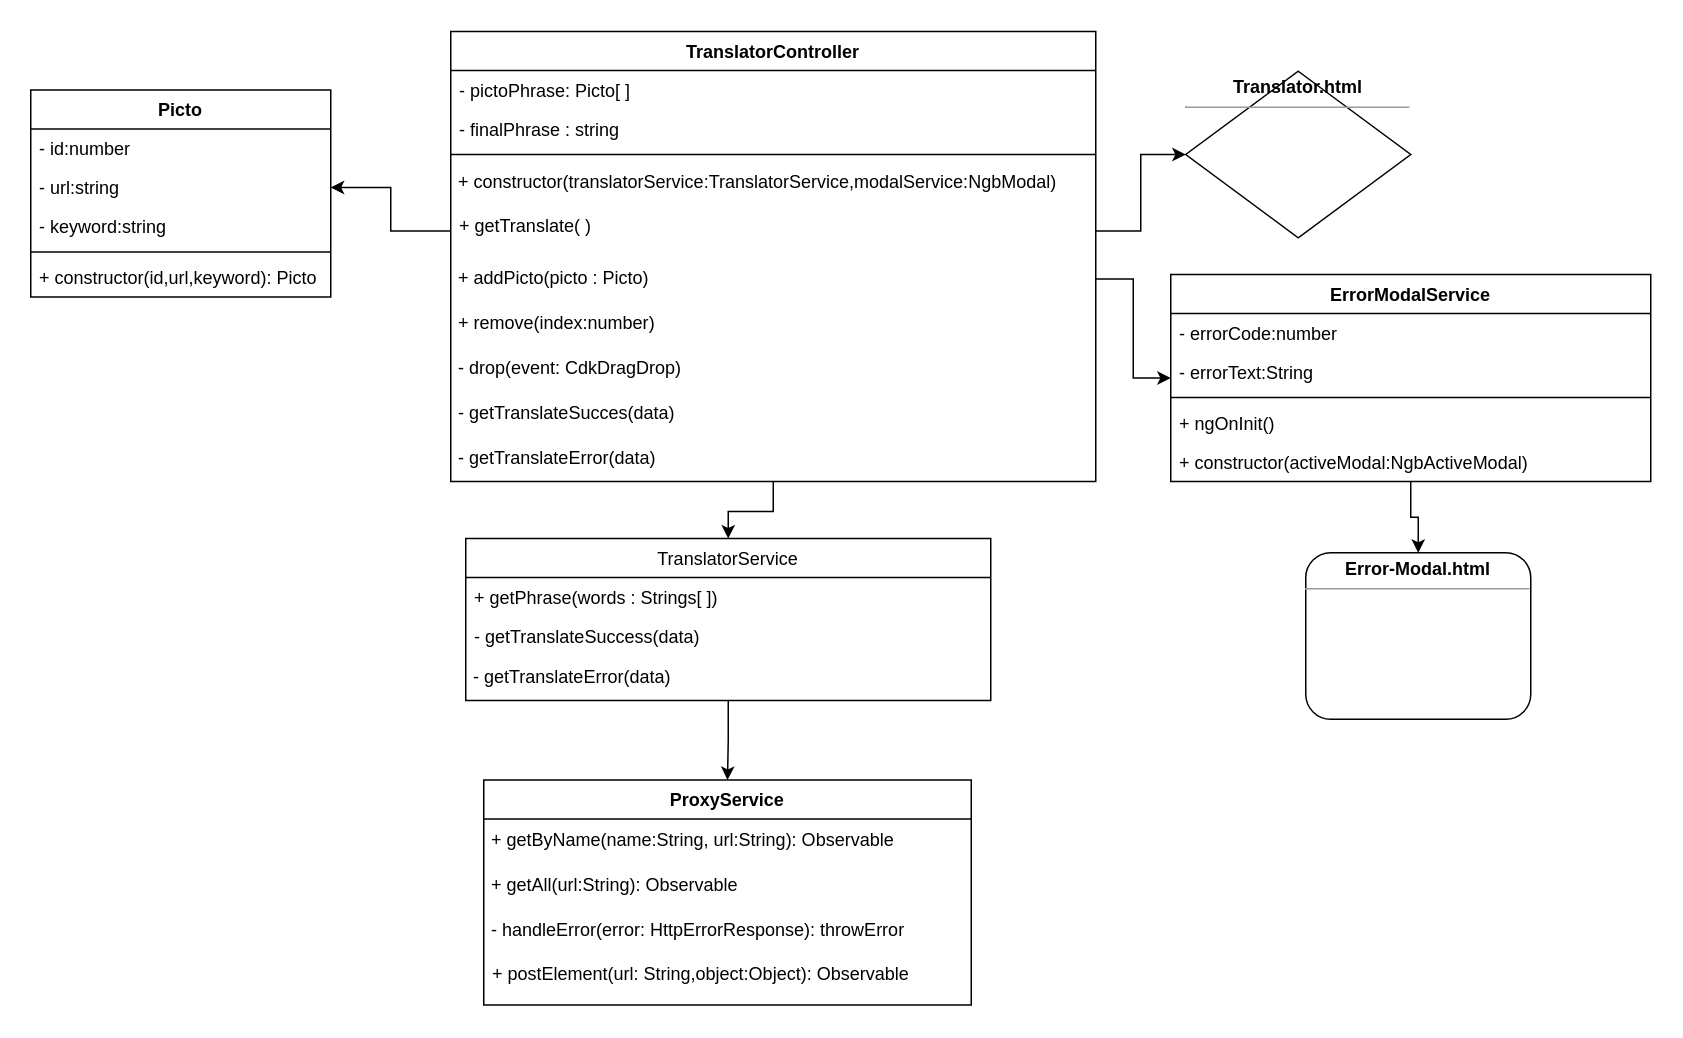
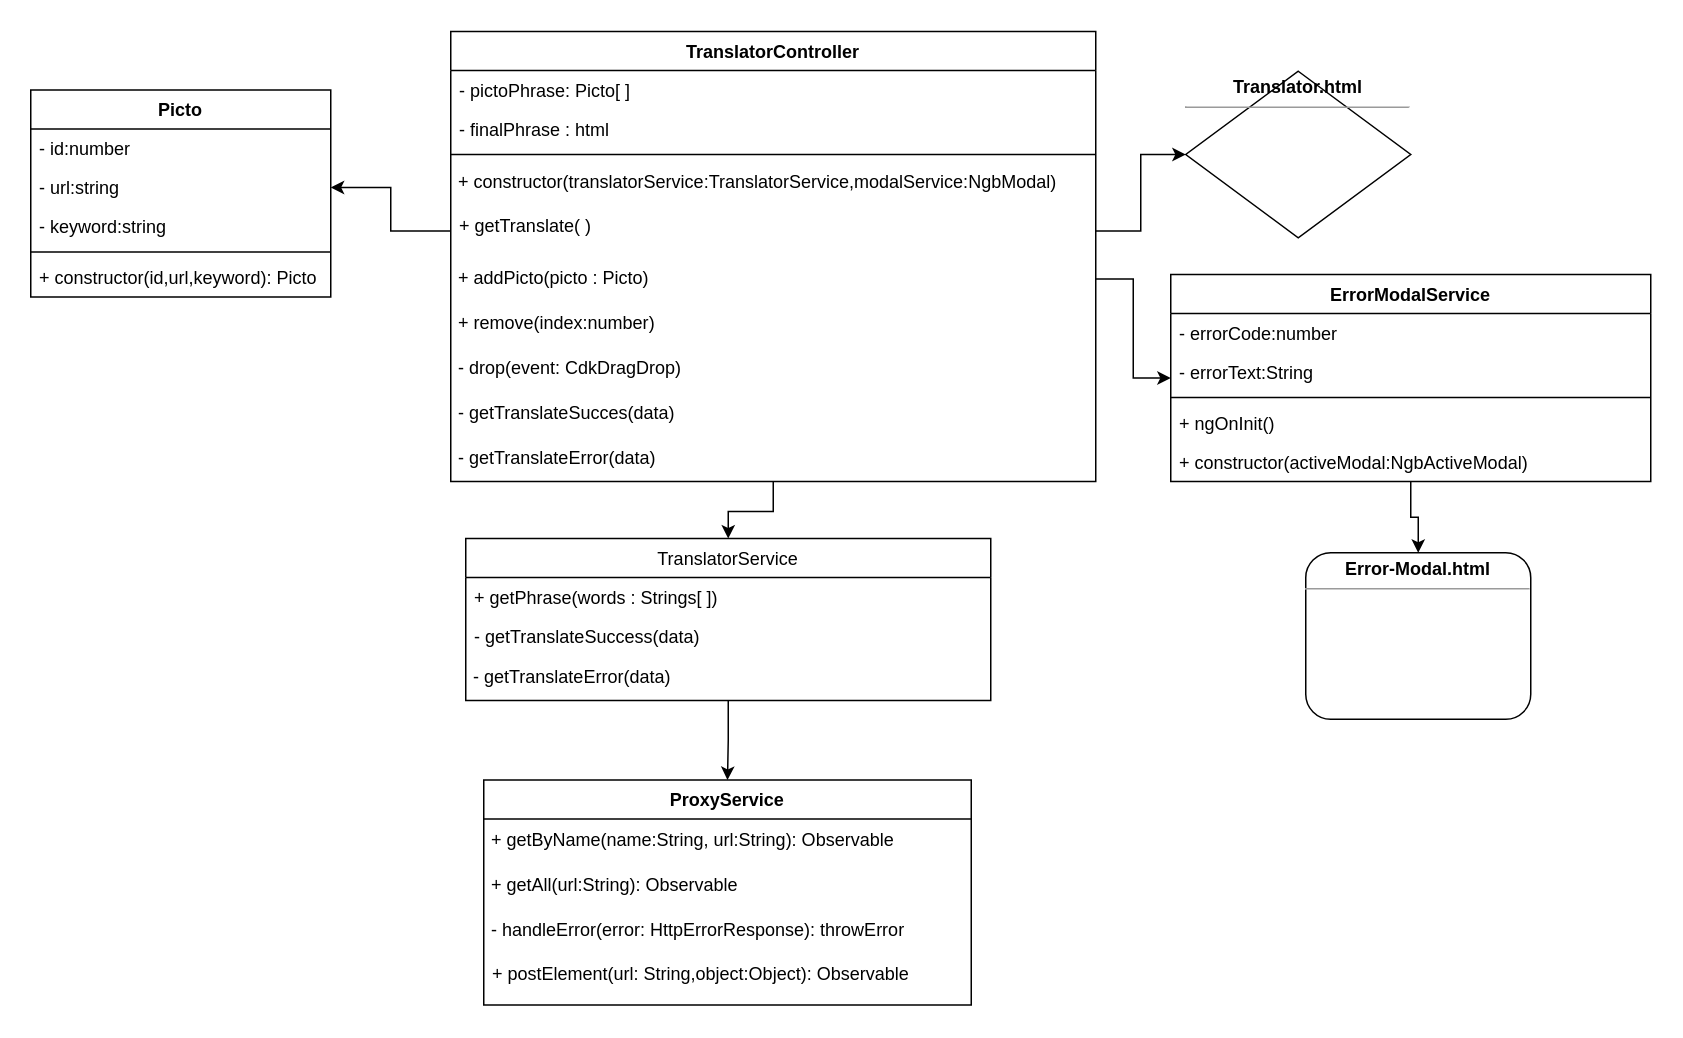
node "- finalPhrase : string": label "- finalPhrase : string" -> "- finalPhrase : html"
